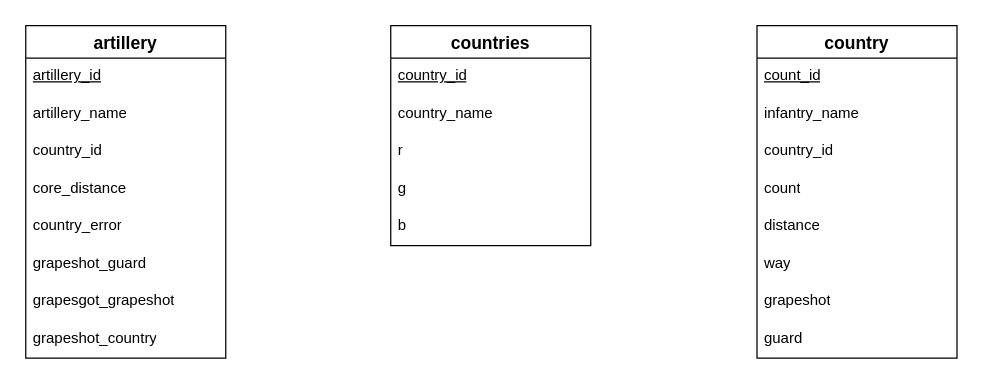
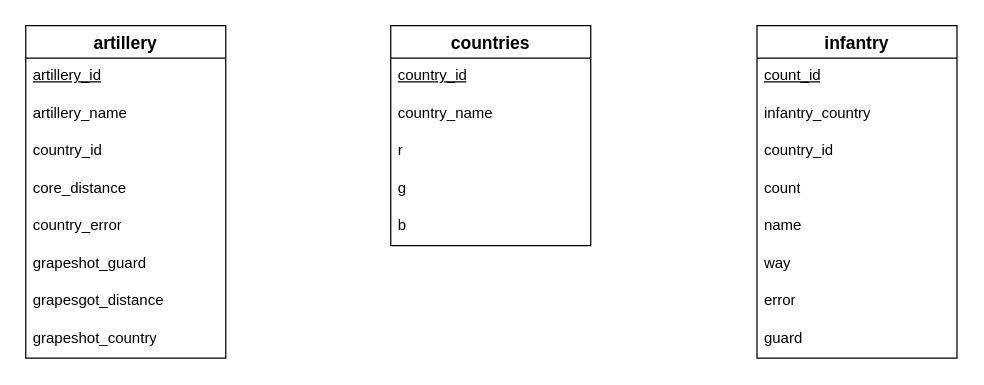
node "country": label "country" -> "infantry"
node "infantry_name": label "infantry_name" -> "infantry_country"
node "distance": label "distance" -> "name"
node "grapesgot_grapeshot": label "grapesgot_grapeshot" -> "grapesgot_distance"
node "grapeshot": label "grapeshot" -> "error"
